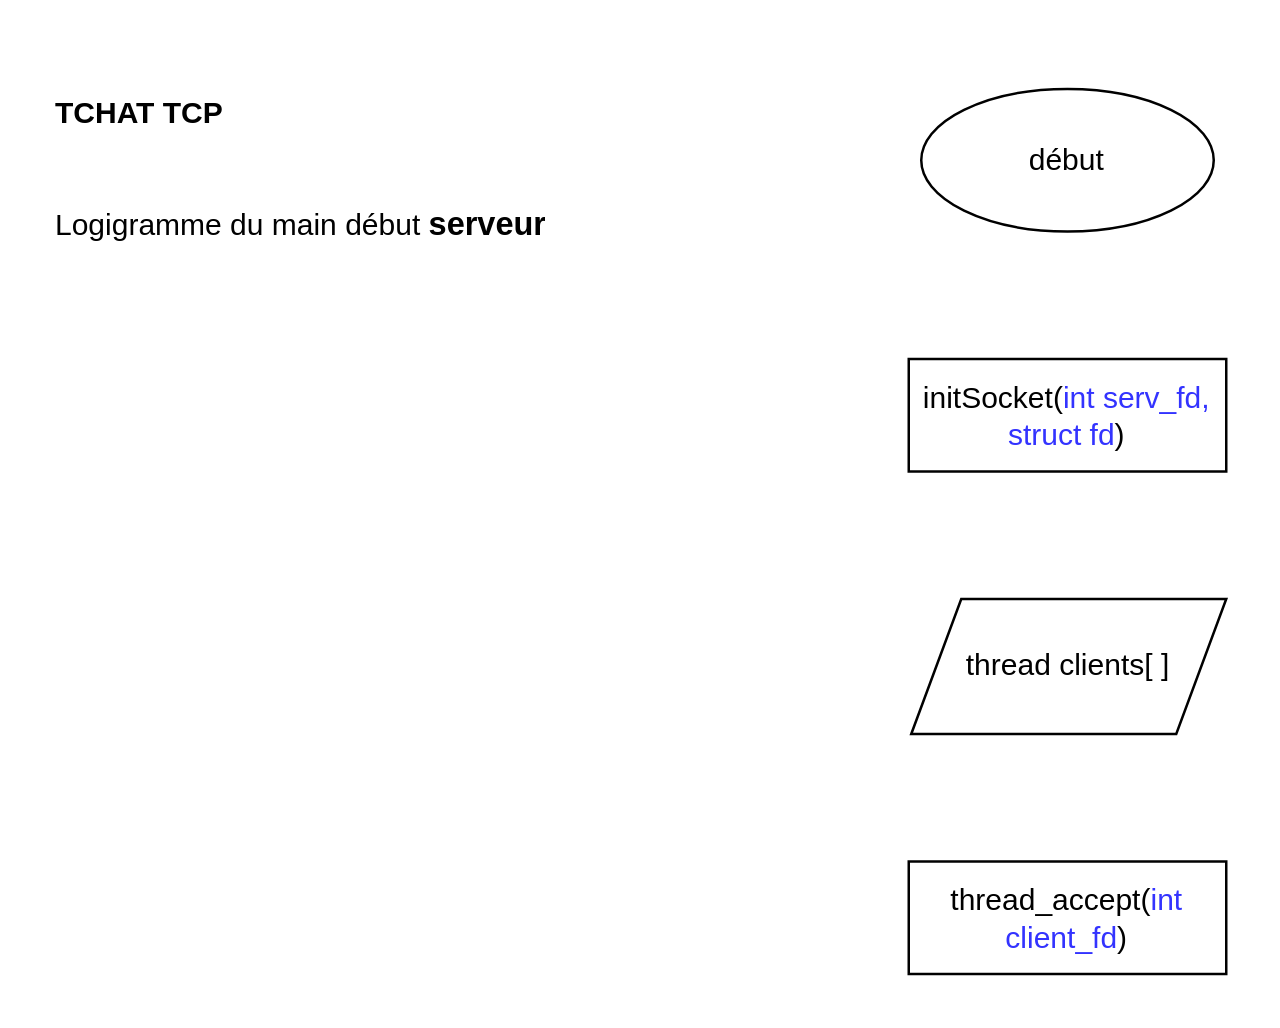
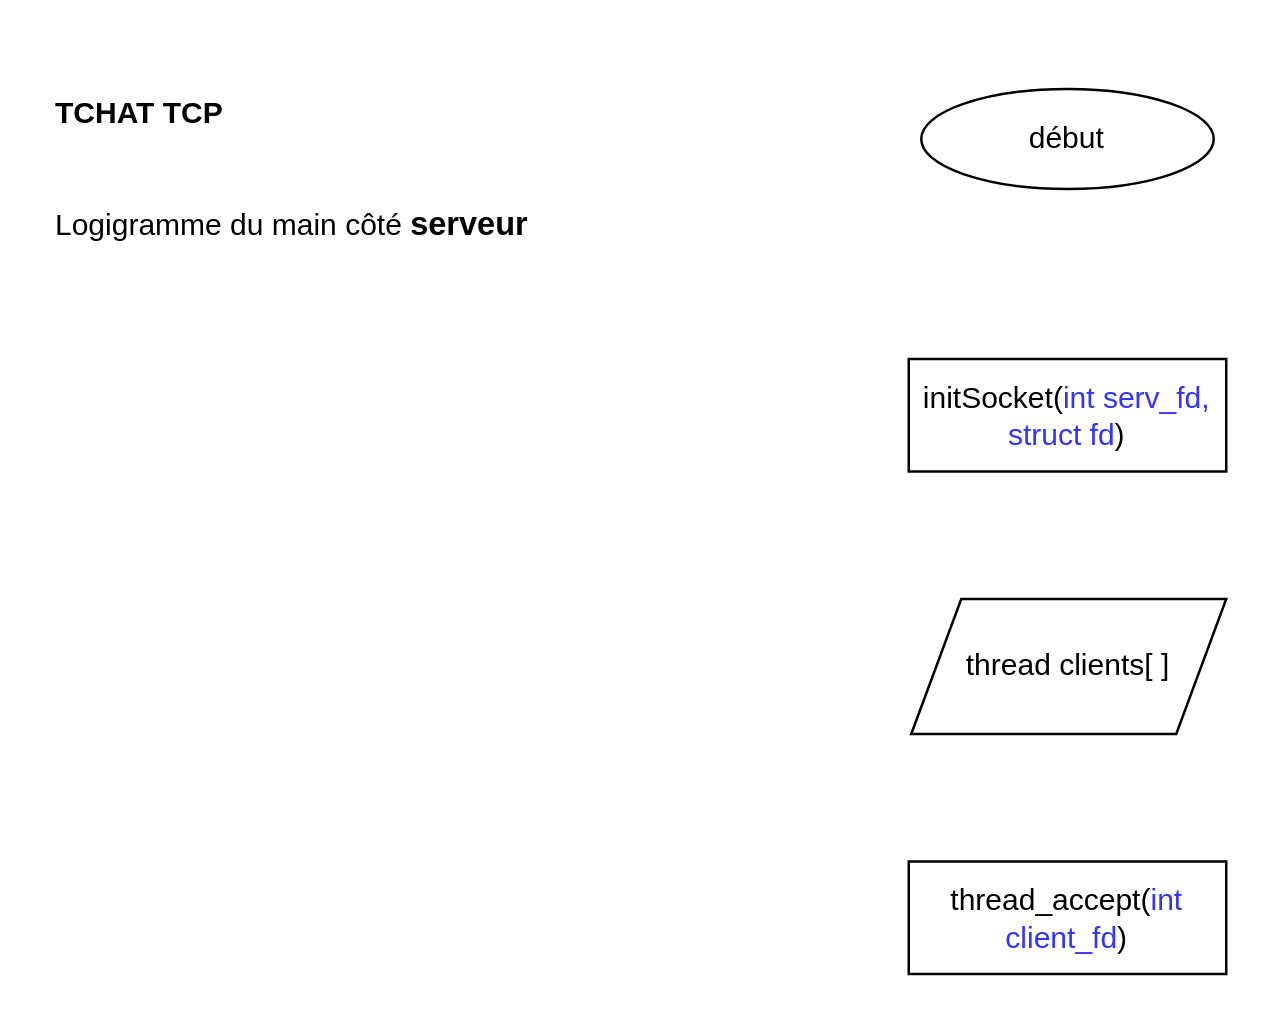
node "TCHAT TCP Logigramme du main début serveur": label "TCHAT TCP Logigramme du main début serveur" -> "TCHAT TCP Logigramme du main côté serveur"
node "début": size 293x143 -> 293x100
